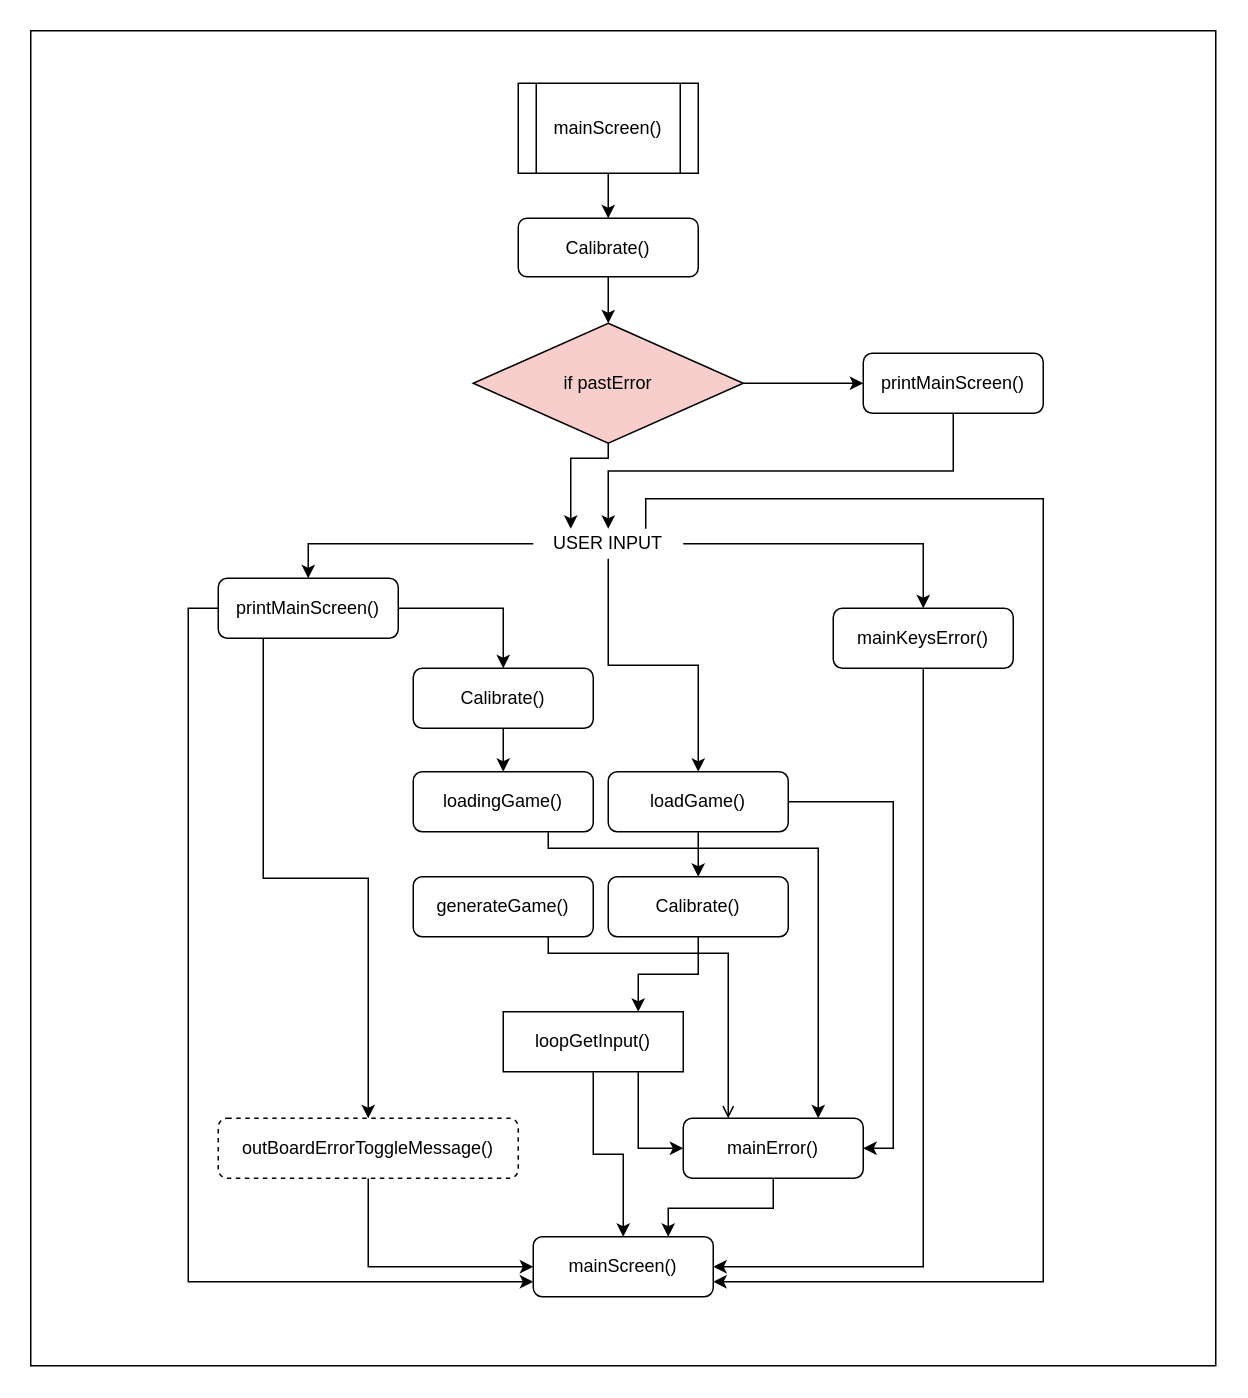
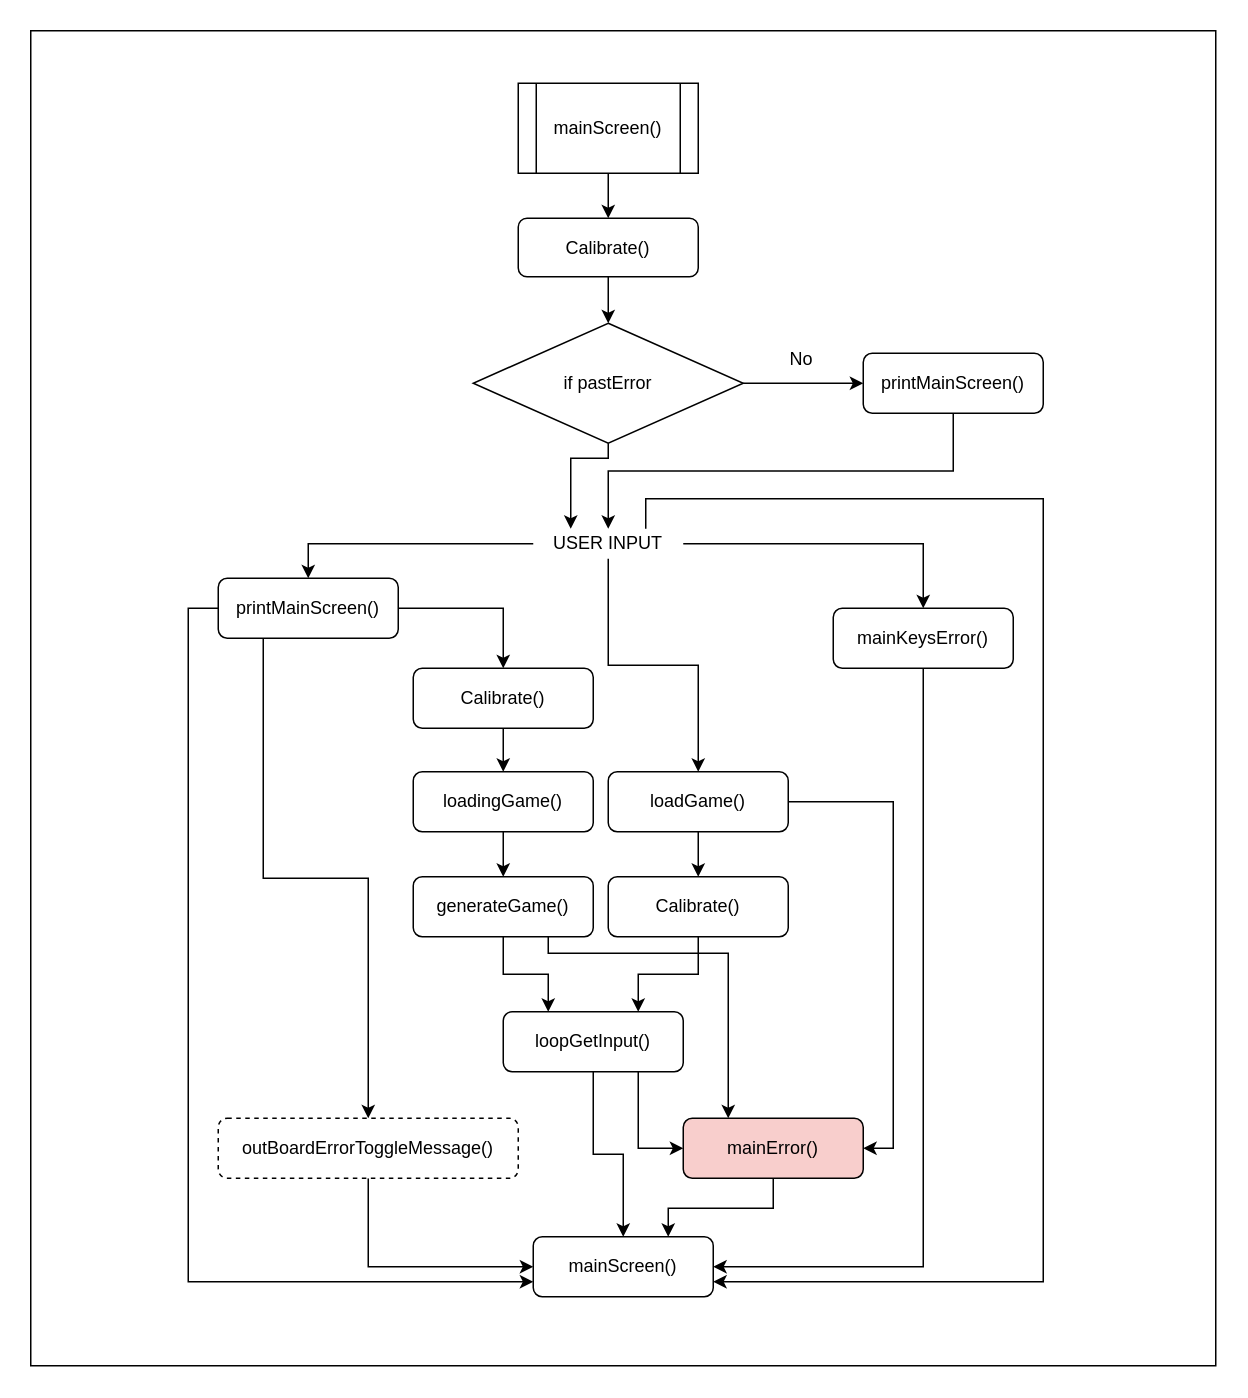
node "No": added
node "if pastError": fillcolor #f8cecc -> #ffffff
edge "loadingGame()" -> "mainError()": removed
edge "loadingGame()" -> "generateGame()": added
edge "generateGame()" -> "loopGetInput()": added
node "loopGetInput()": shape rectangle -> rounded rectangle
edge "generateGame()" -> "mainError()": arrowhead open -> classic
node "mainError()": fillcolor #ffffff -> #f8cecc
